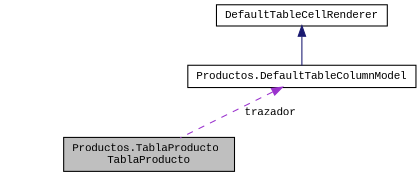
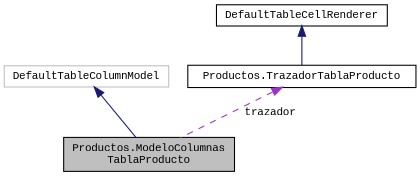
node "DefaultTableColumnModel": added
node "Productos.DefaultTableColumnModel": label "Productos.DefaultTableColumnModel" -> "Productos.TrazadorTablaProducto"
node "Productos.TablaProducto TablaProducto": label "Productos.TablaProducto TablaProducto" -> "Productos.ModeloColumnas TablaProducto"
